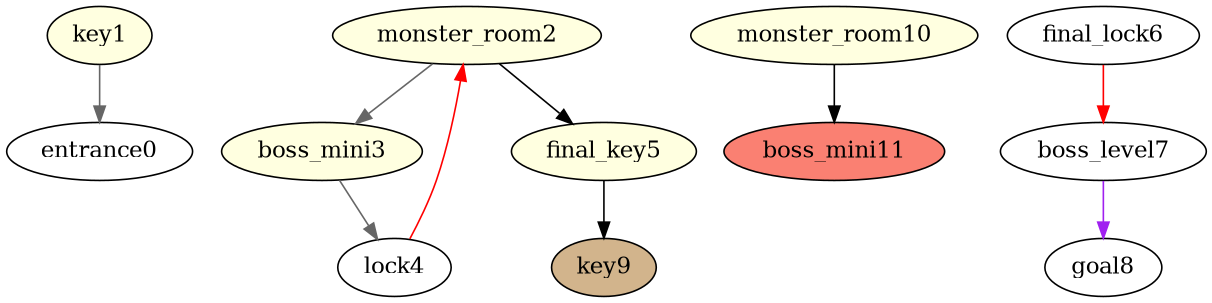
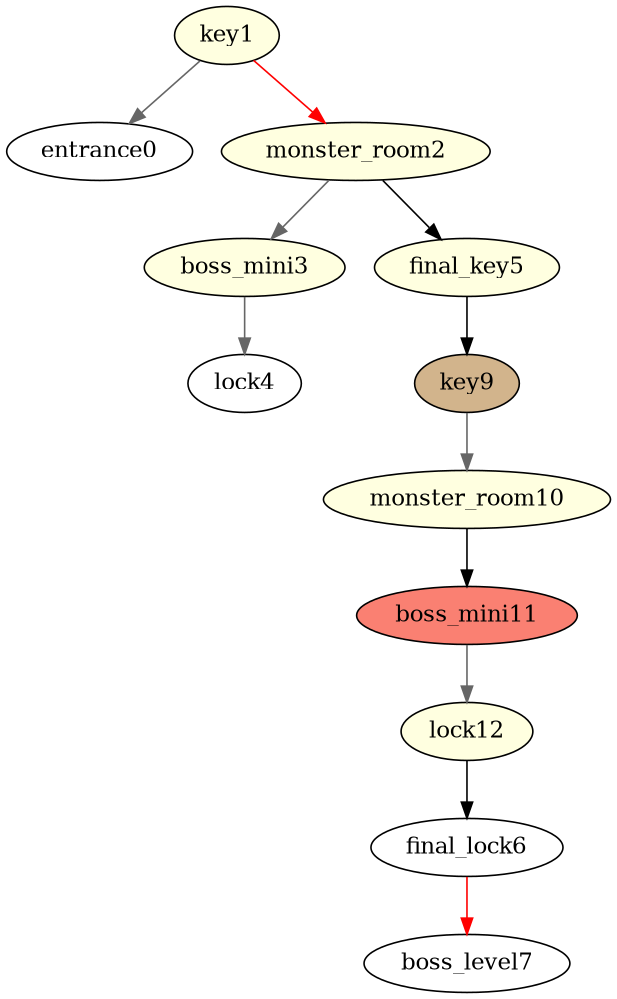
edge "lock4" -> "monster_room2": now "key1" -> "monster_room2"
node "goal8": removed
edge "key9" -> "monster_room10": added
node "lock12": added
